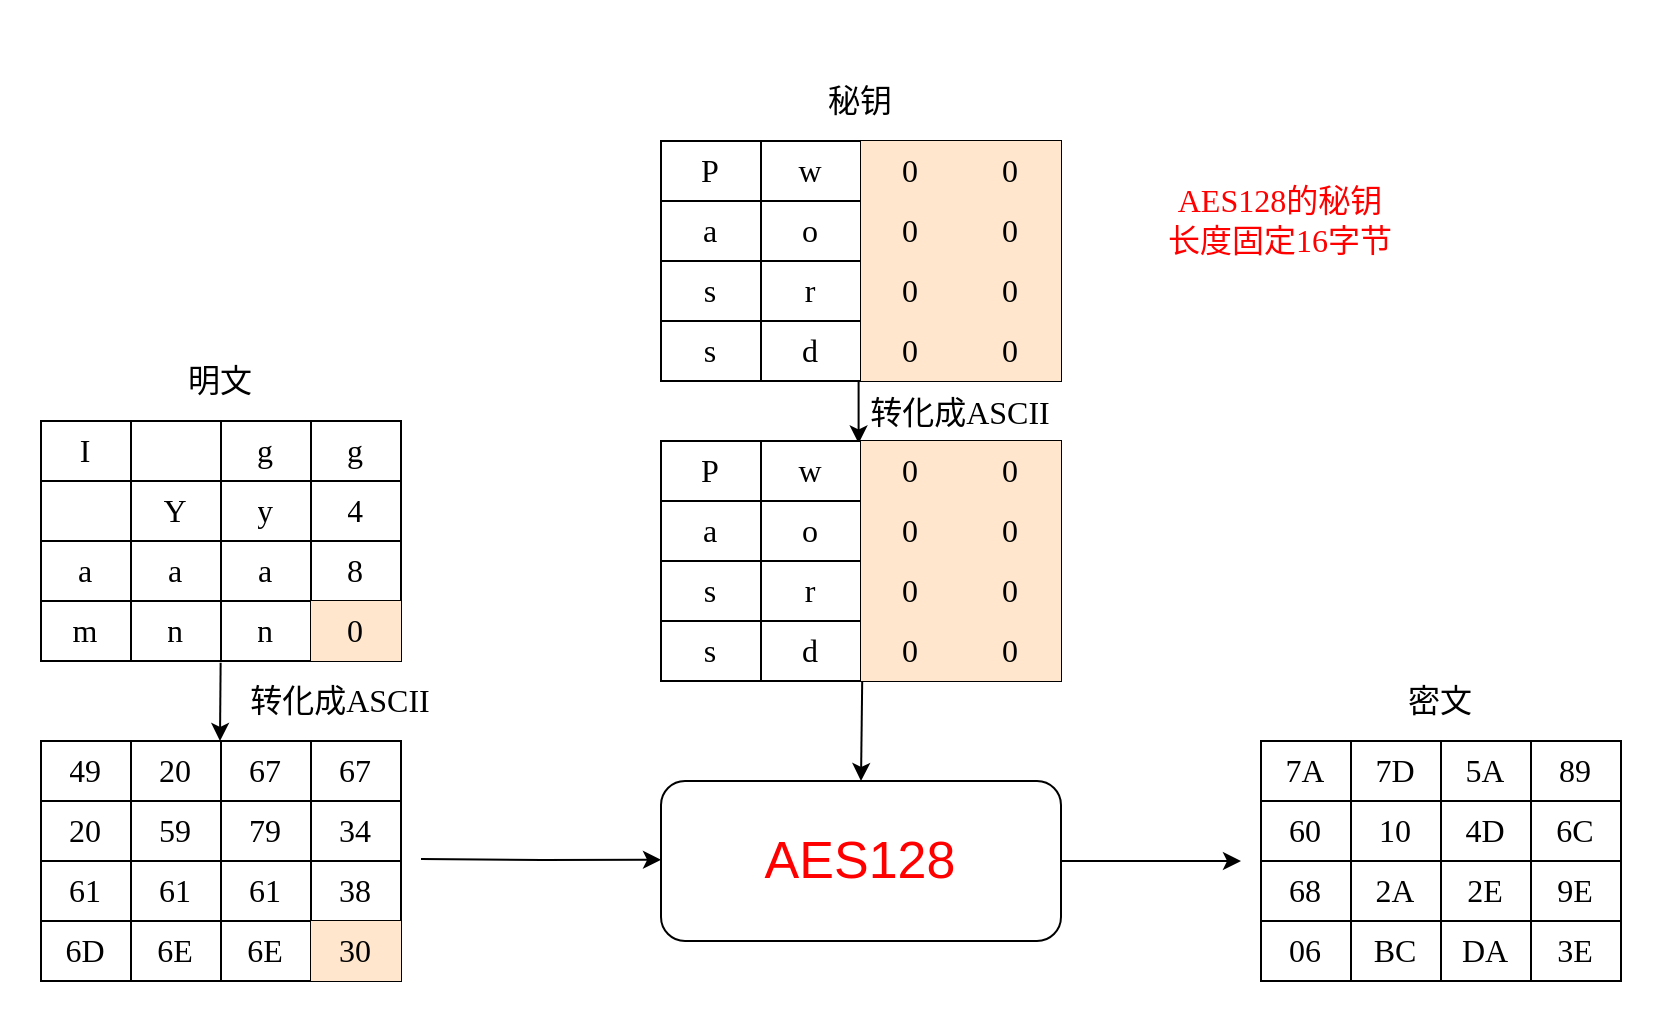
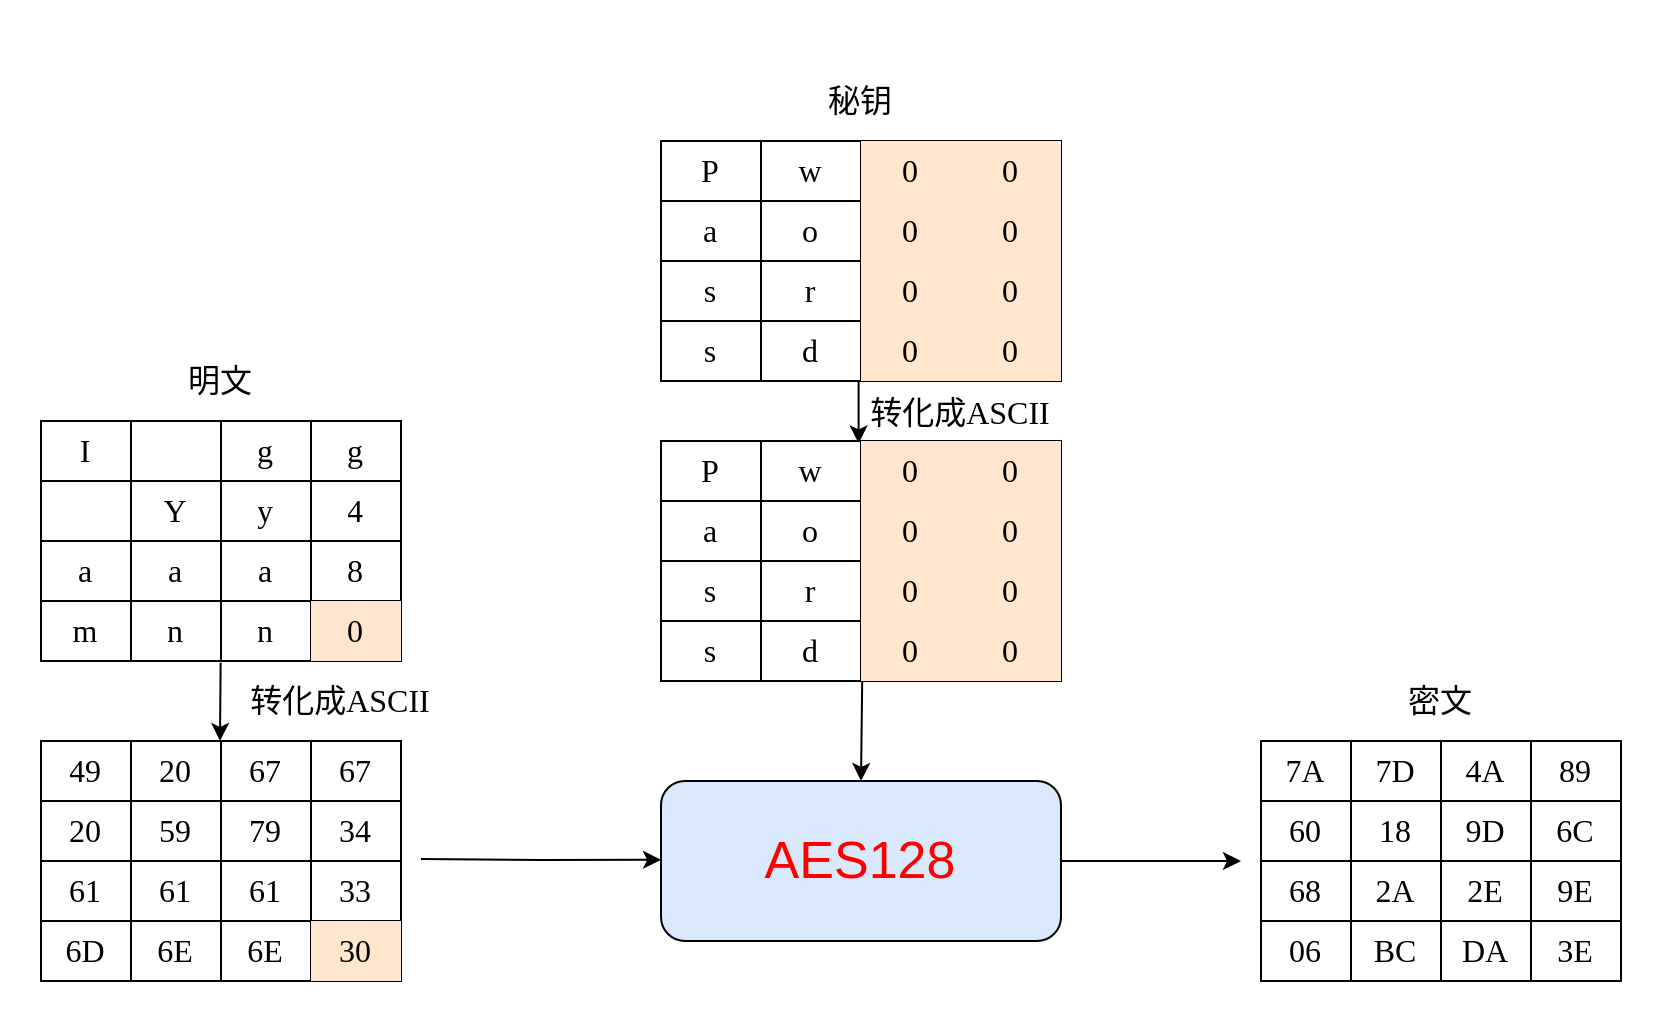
node "AES128的秘钥长度固定16字节": removed
node "5A": label "5A" -> "4A"
node "10": label "10" -> "18"
node "4D": label "4D" -> "9D"
node "AES128": fillcolor #ffffff -> #dae8fc
node "38": label "38" -> "33"
